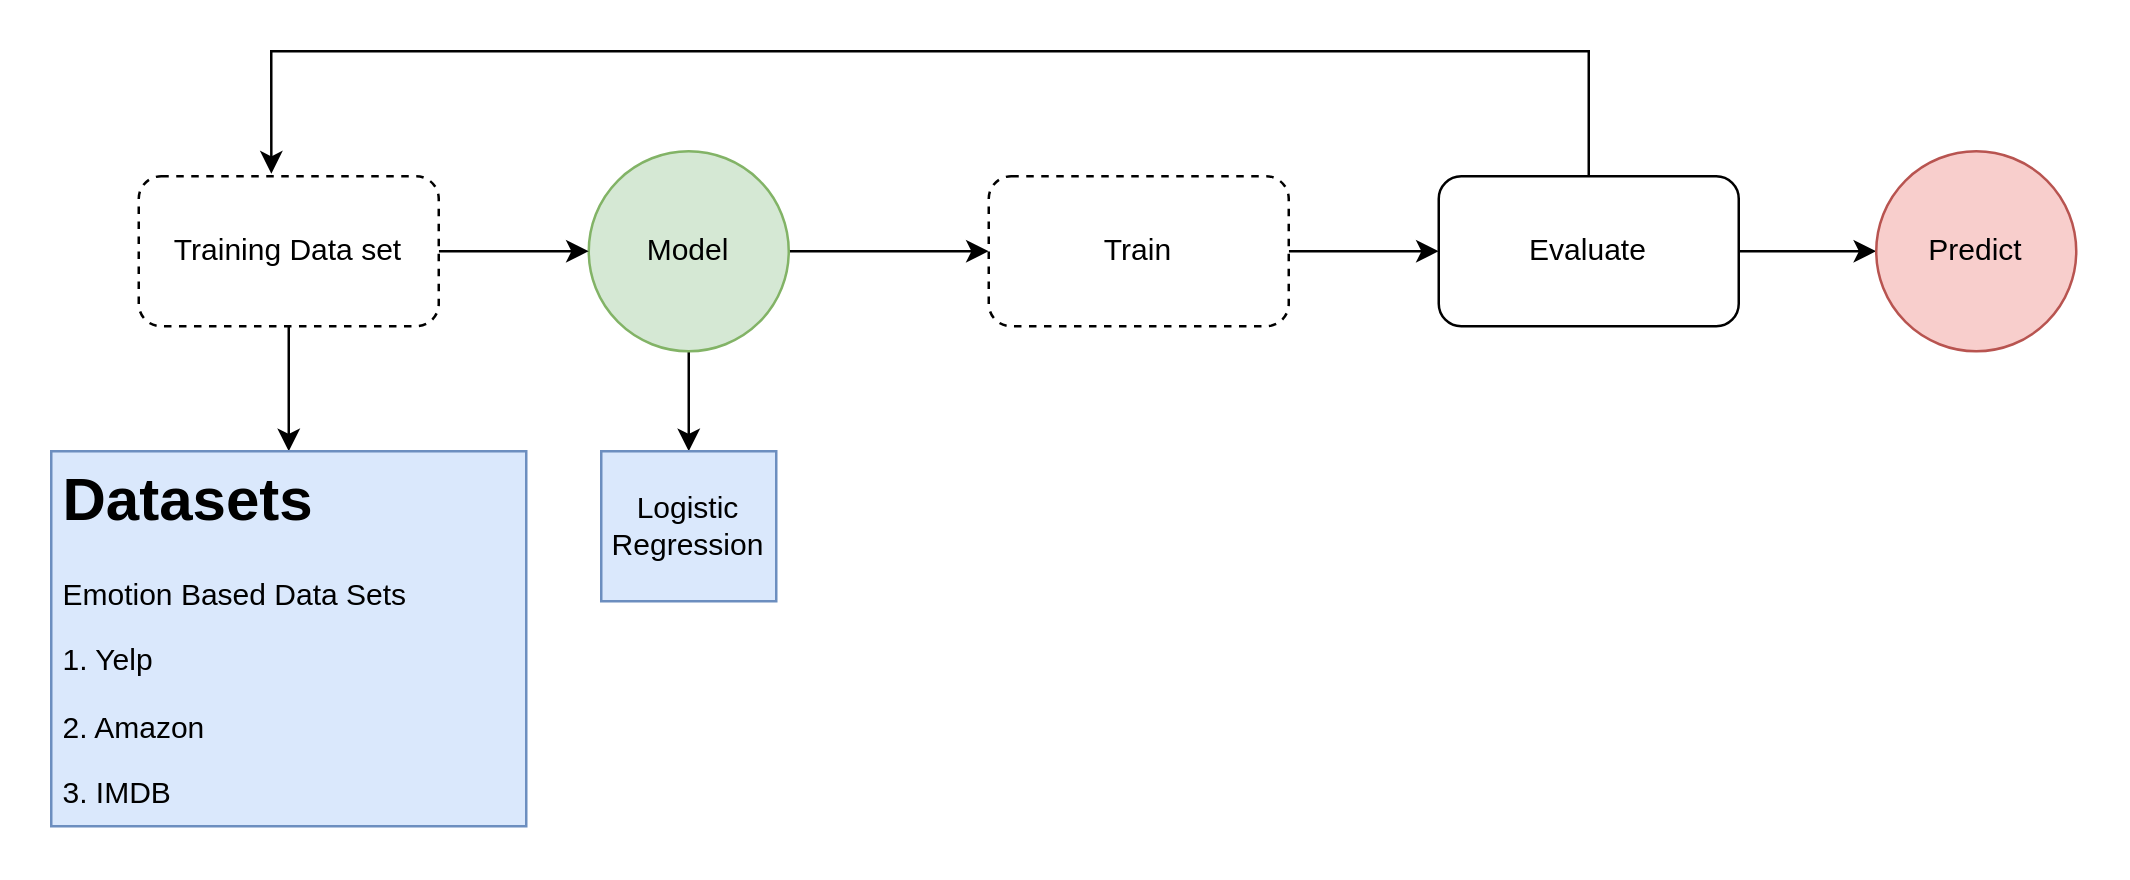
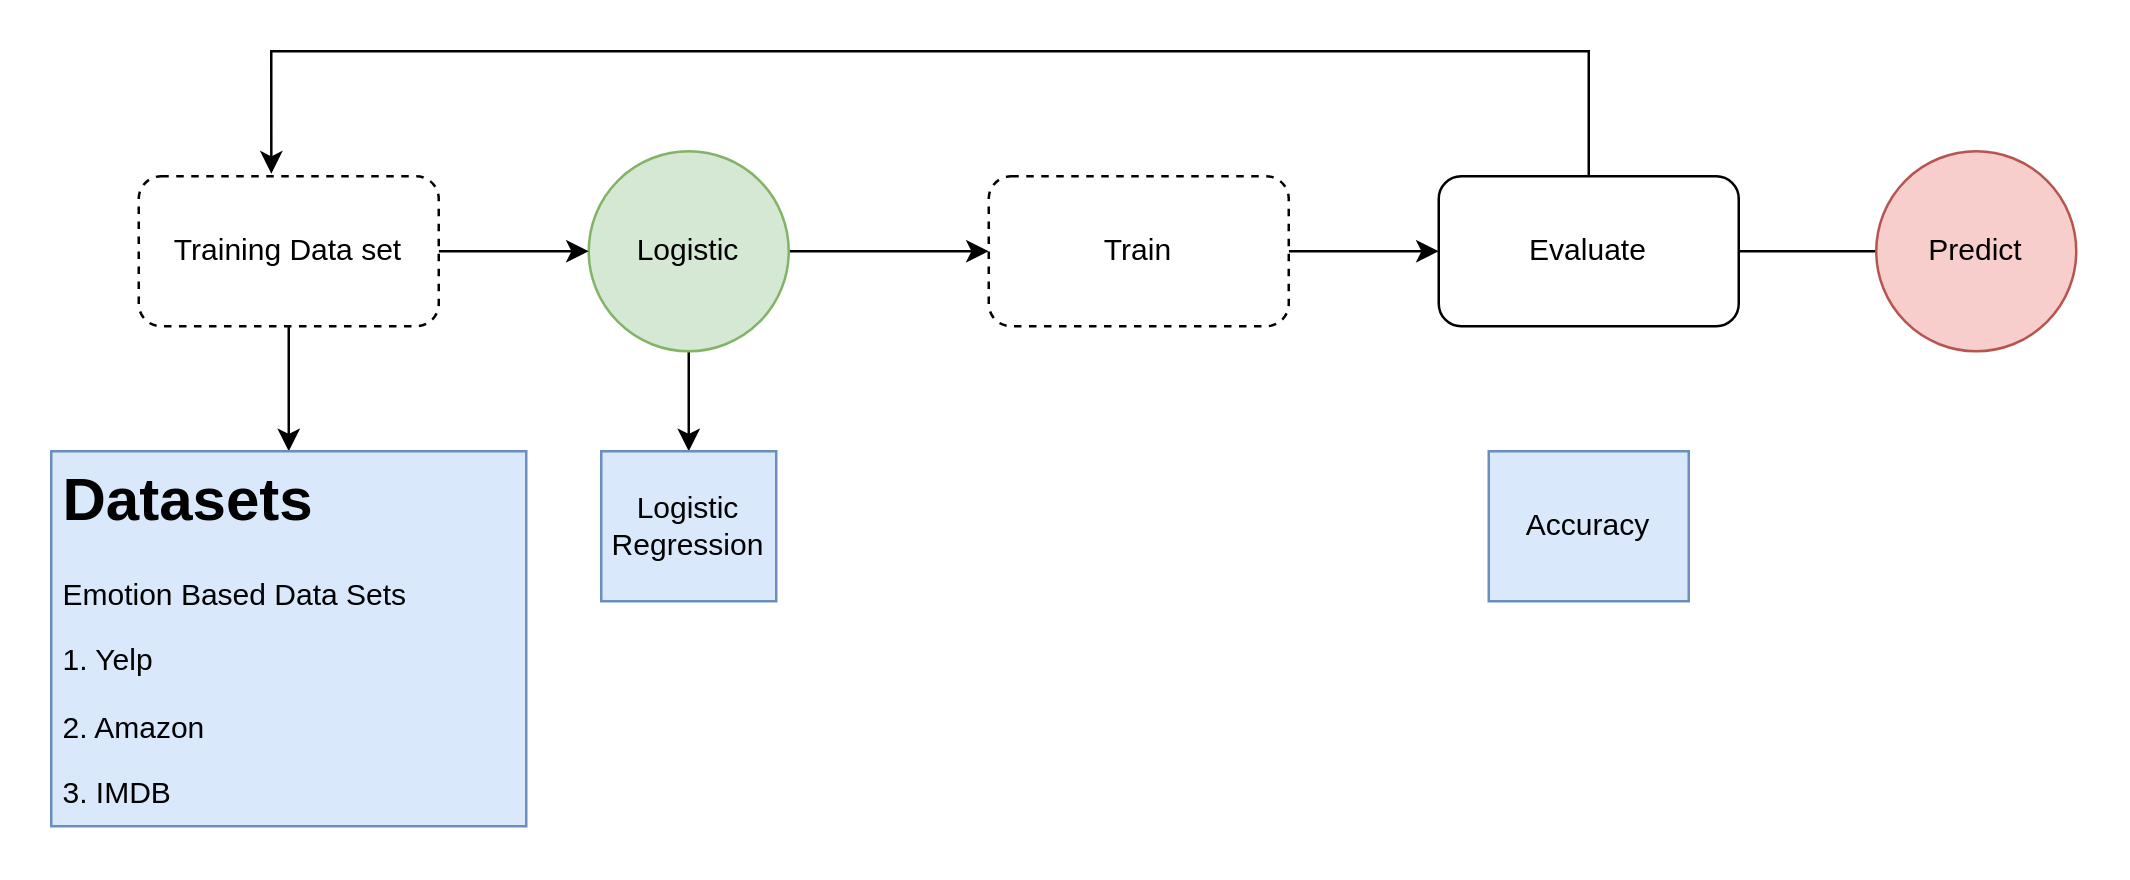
node "Model": label "Model" -> "Logistic"
edge "Evaluate" -> "Predict": arrowhead classic -> none
node "Accuracy": added
